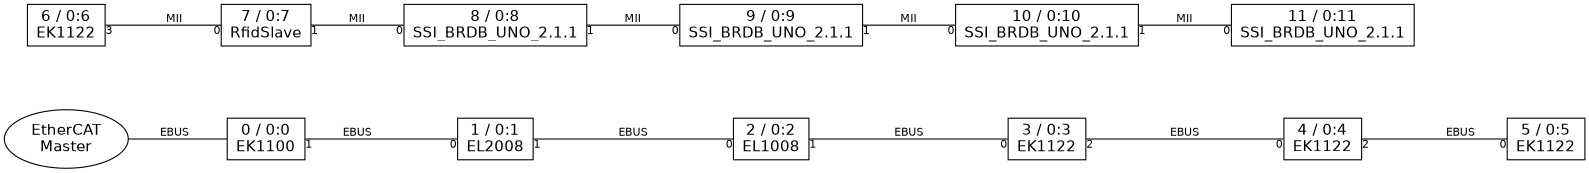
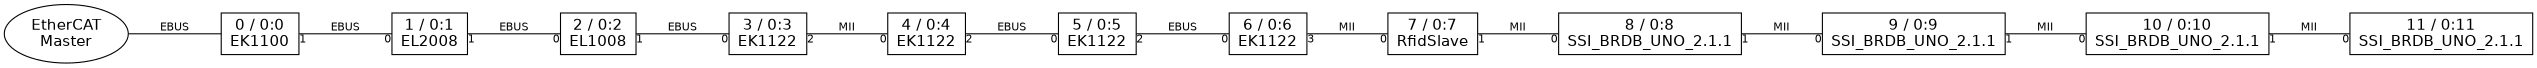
edge "5 / 0:5 EK1122" -- "6 / 0:6 EK1122": added, label "EBUS"
edge "3 / 0:3 EK1122" -- "4 / 0:4 EK1122": label "EBUS" -> "MII"
